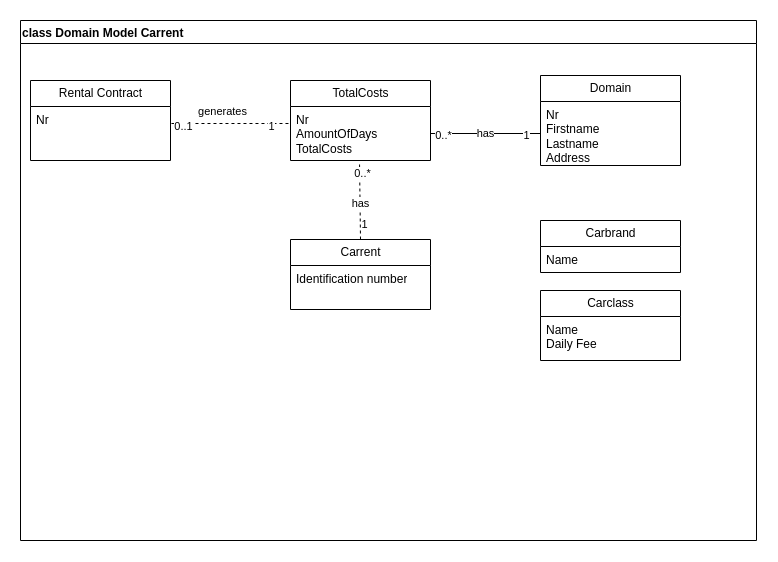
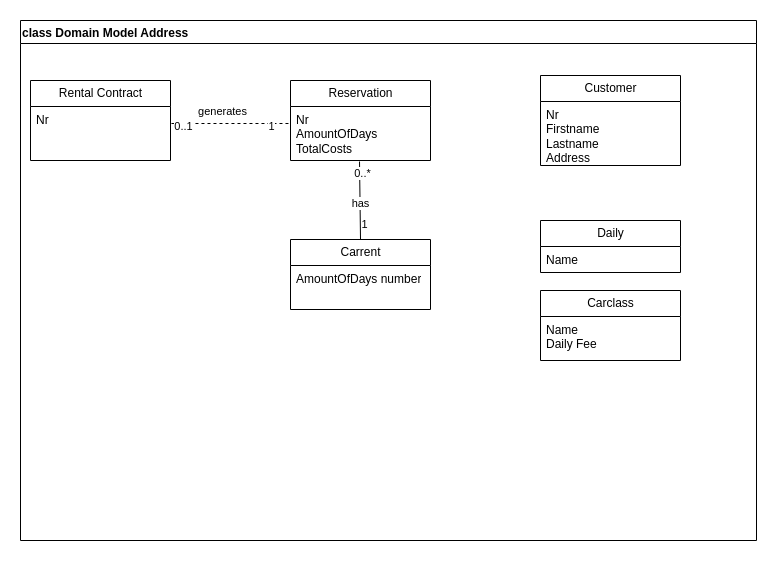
node "class Domain Model Carrent": label "class Domain Model Carrent" -> "class Domain Model Address"
node "Domain": label "Domain" -> "Customer"
node "TotalCosts": label "TotalCosts" -> "Reservation"
edge "Nr AmountOfDays TotalCosts" -- "Nr Firstname Lastname Address": removed, labels "0..*", "has", "1"
edge "Nr AmountOfDays TotalCosts" -- "Carrent": style dashed -> solid
node "Carbrand": label "Carbrand" -> "Daily"
node "Identification number": label "Identification number" -> "AmountOfDays number"
